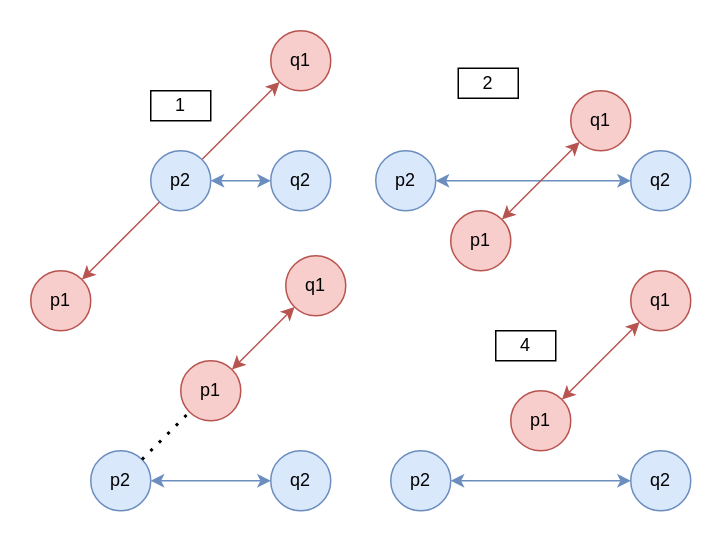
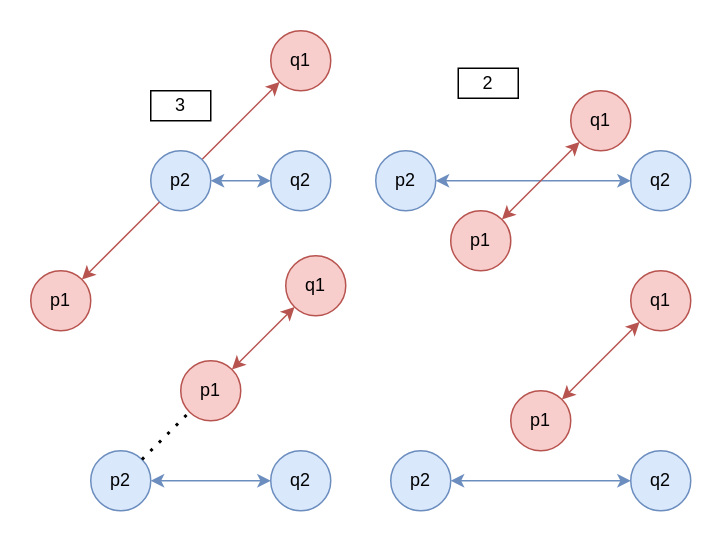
node "1": label "1" -> "3"
node "4": removed
